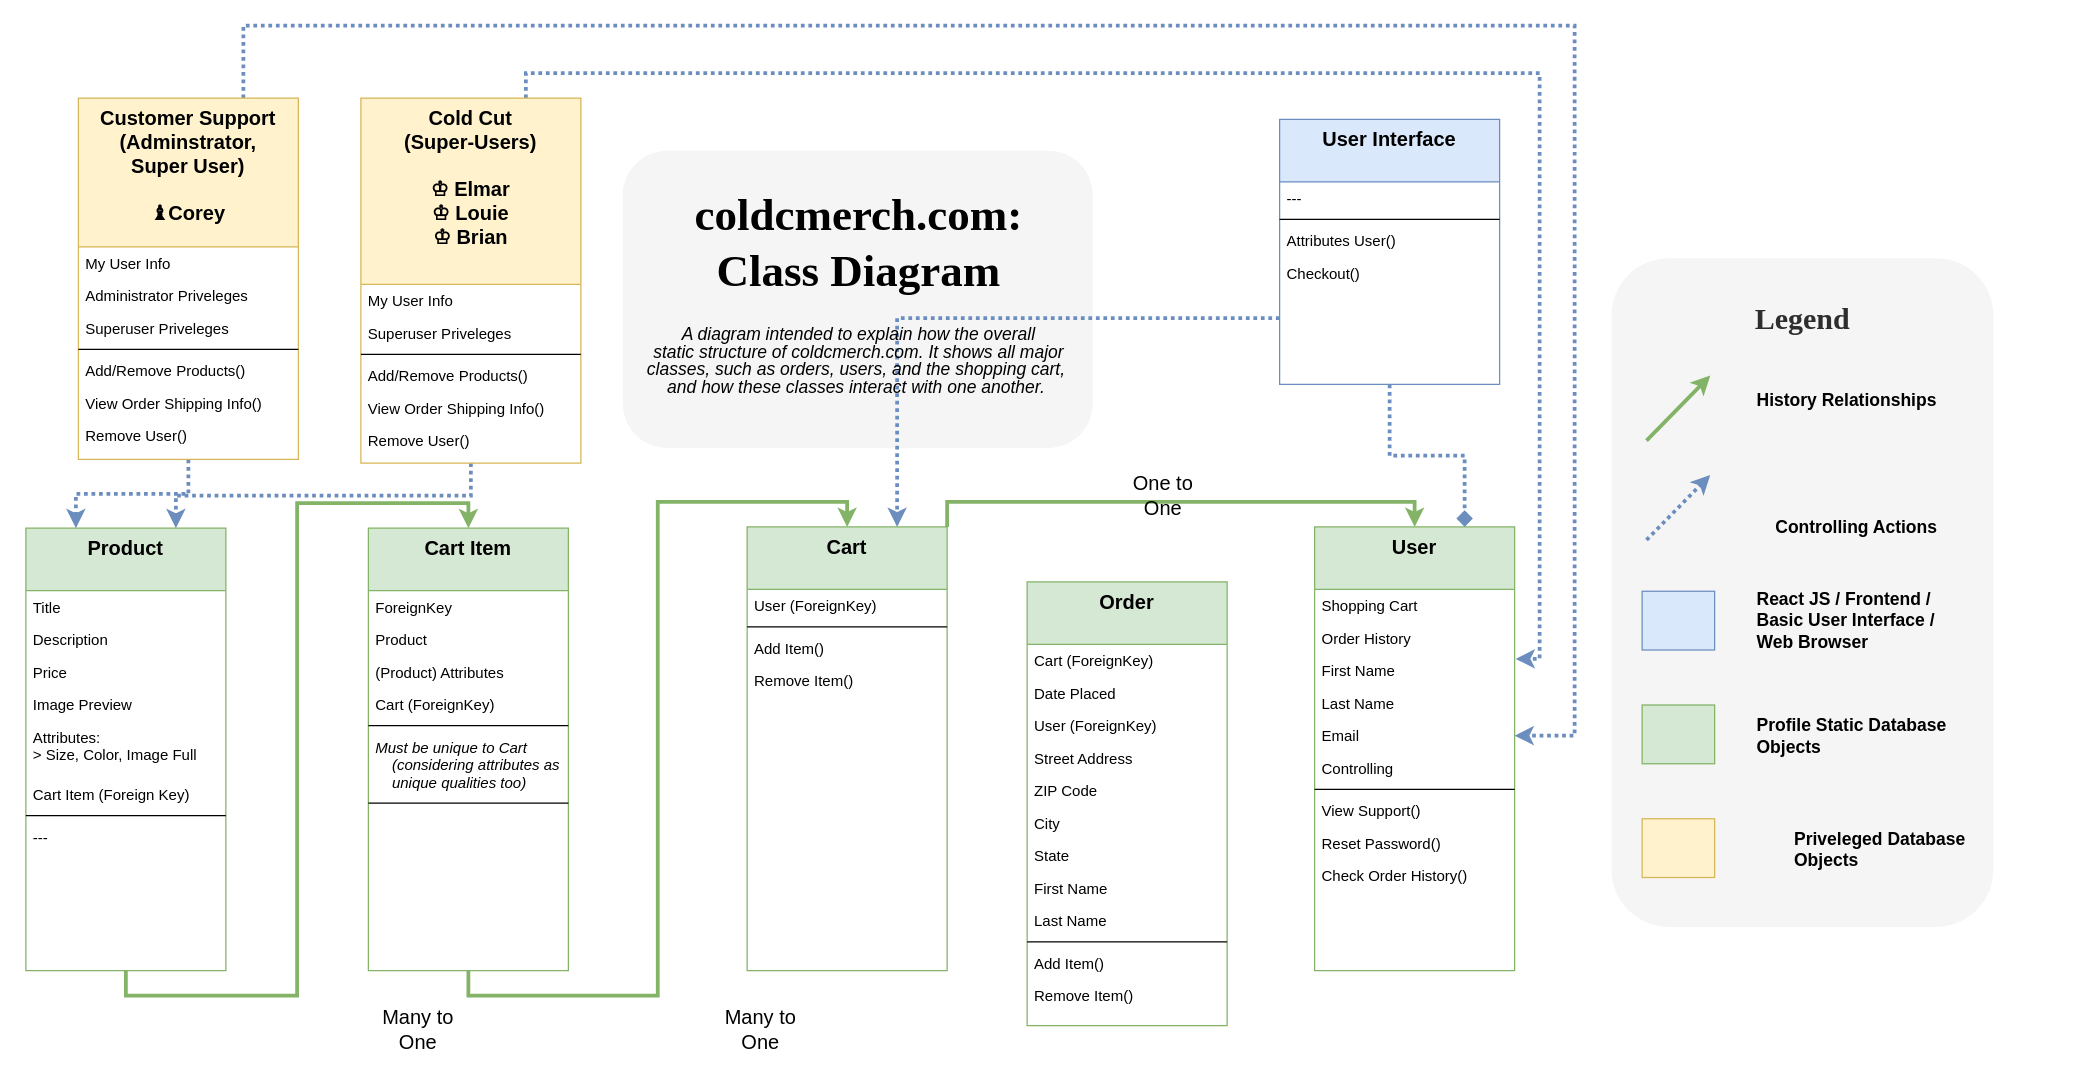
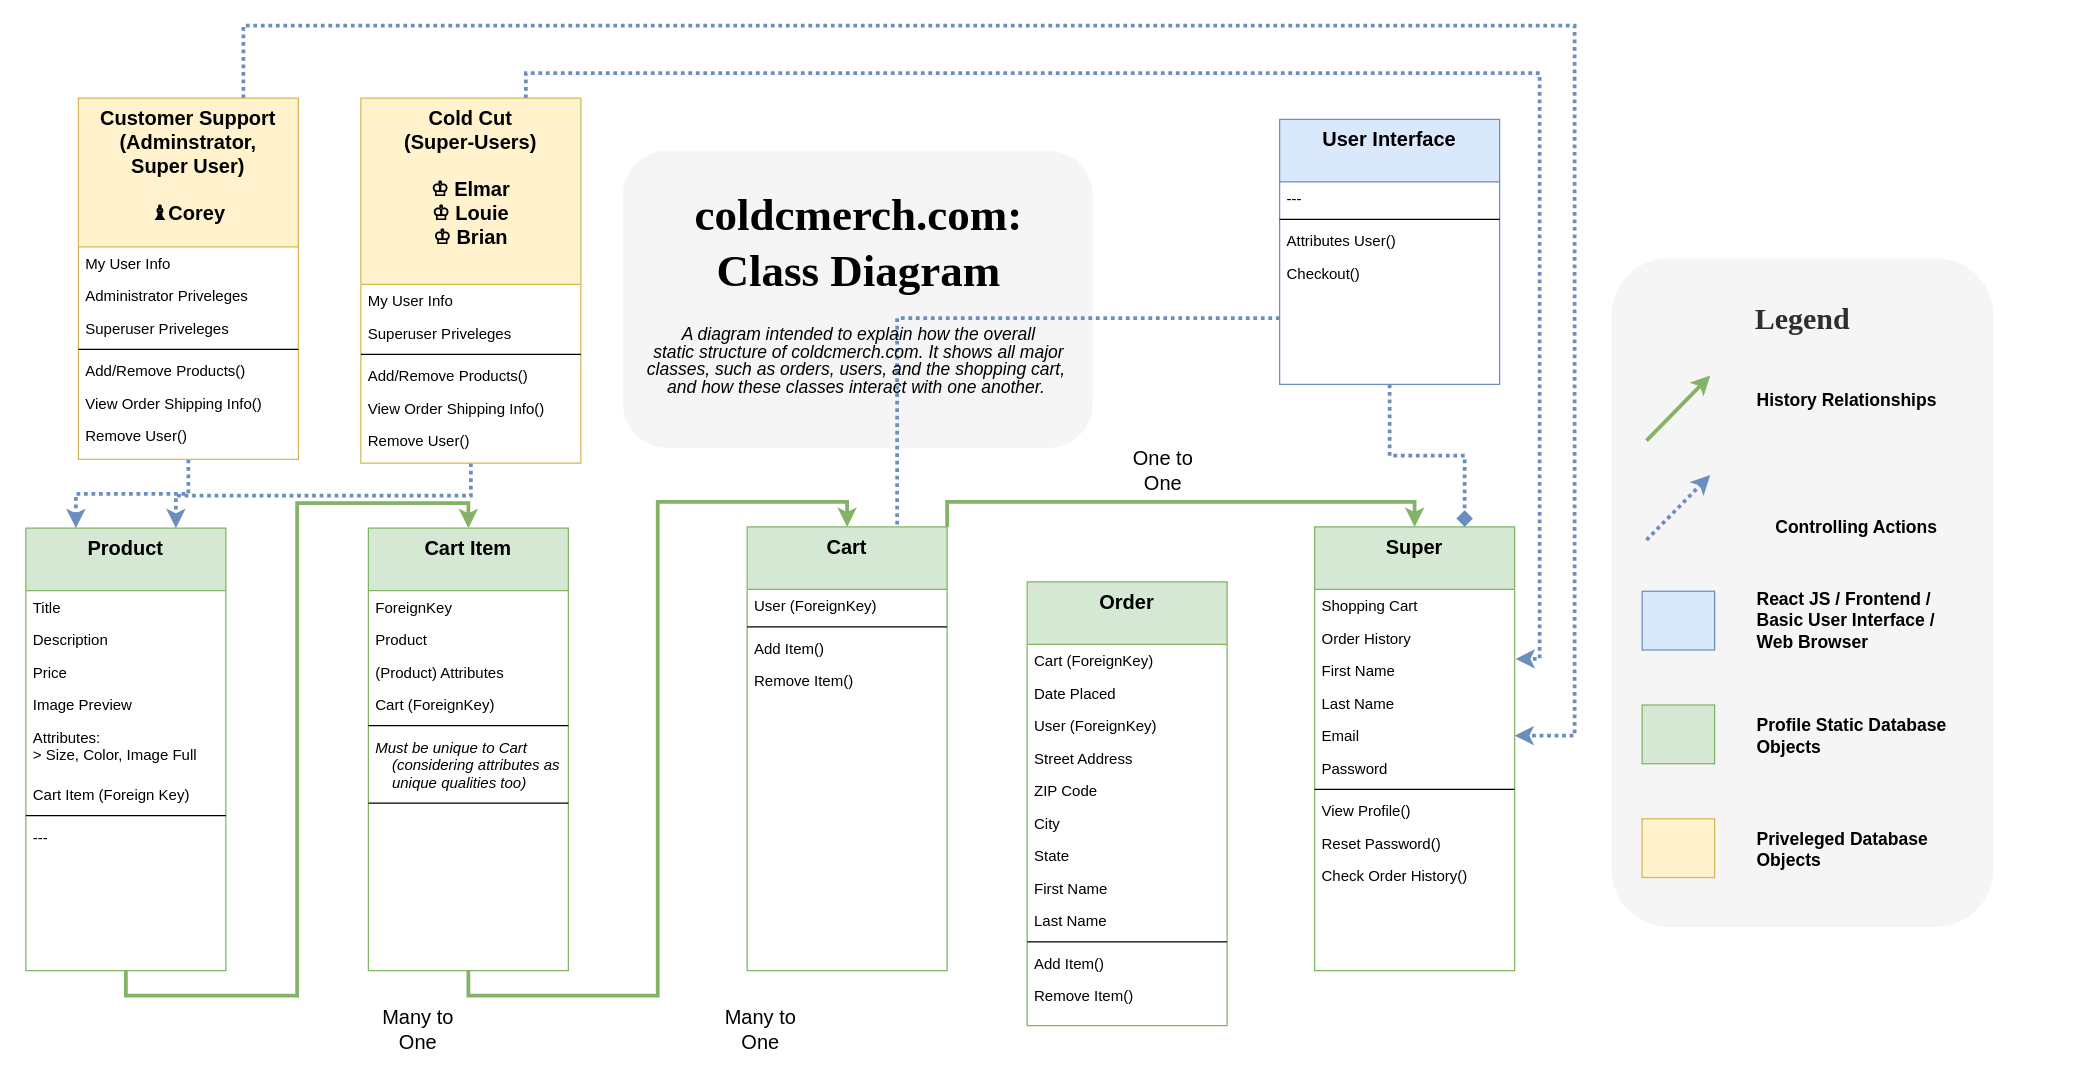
node "One to One": moved (1163, 496) -> (1163, 471)
edge "User Interface" -> "Cart": arrowhead classic -> none
node "User": label "User" -> "Super"
node "Controlling": label "Controlling" -> "Password"
node "View Support()": label "View Support()" -> "View Profile()"
node "Priveleged Database Objects": moved (1891, 849) -> (1854, 849)
